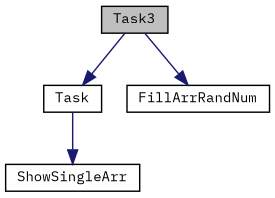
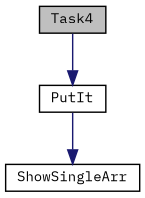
node "Task3": label "Task3" -> "Task4"
node "Task": label "Task" -> "PutIt"
node "FillArrRandNum": removed
